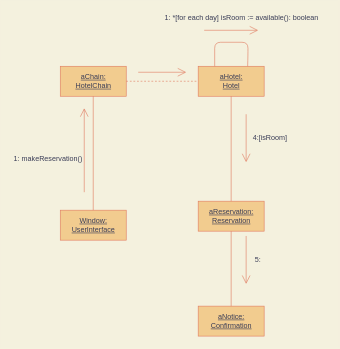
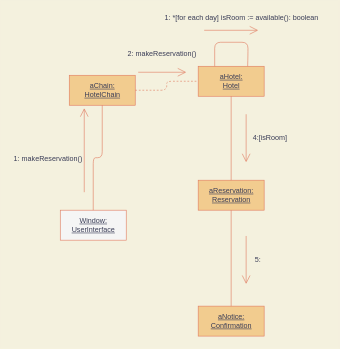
node "2: makeReservation()": added
node "aChain: HotelChain": moved (93, 81) -> (102, 90)
node "aReservation: Reservation": moved (231, 216) -> (231, 195)
node "Window: UserInterface": fillcolor #f2cc8f -> #f5f5f5
